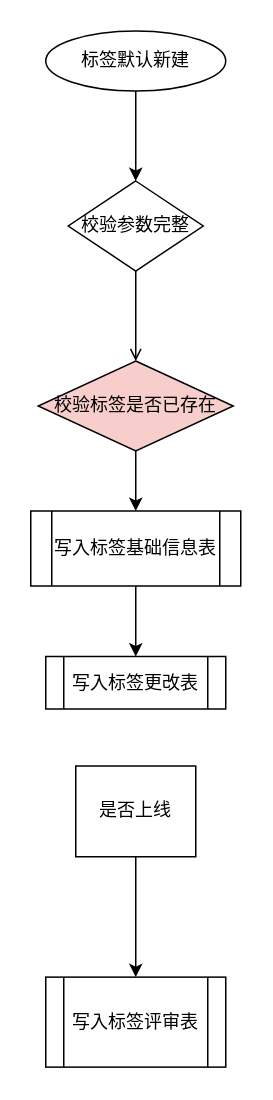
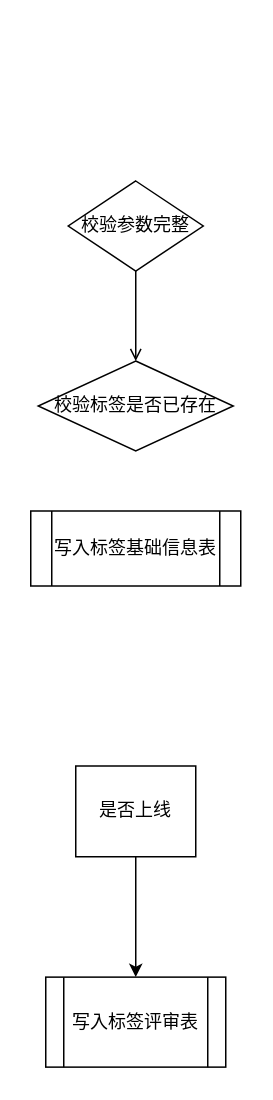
node "标签默认新建": removed
edge "标签默认新建" -> "校验参数完整": removed
node "校验标签是否已存在": fillcolor #f8cecc -> #ffffff
edge "校验标签是否已存在" -> "写入标签基础信息表": removed
edge "写入标签基础信息表" -> "写入标签更改表": removed
node "写入标签更改表": removed
